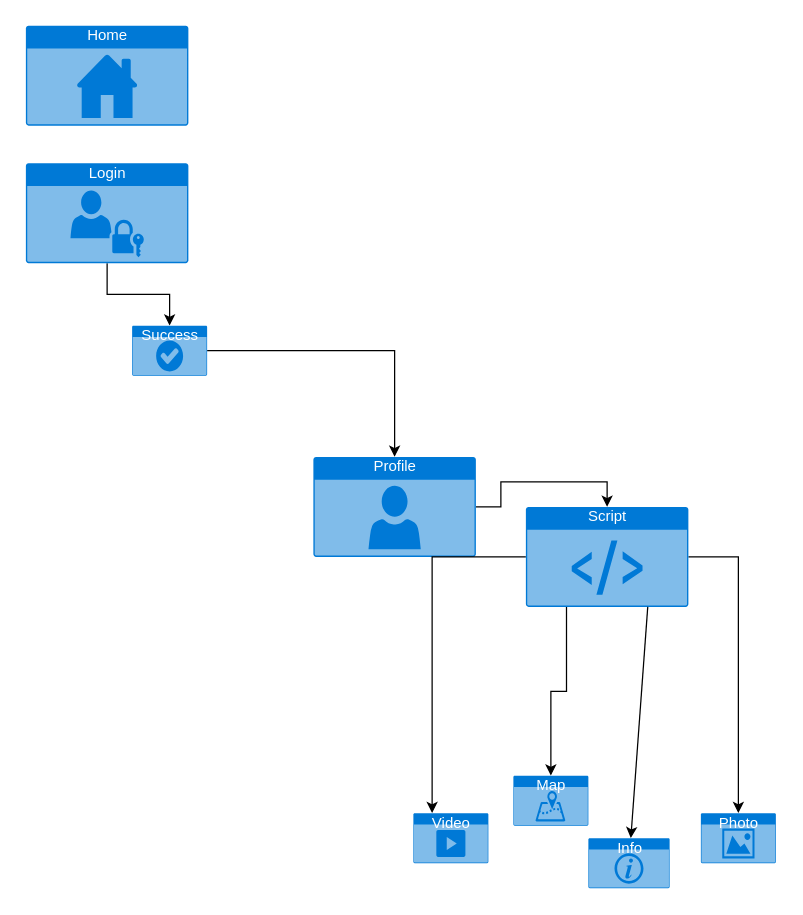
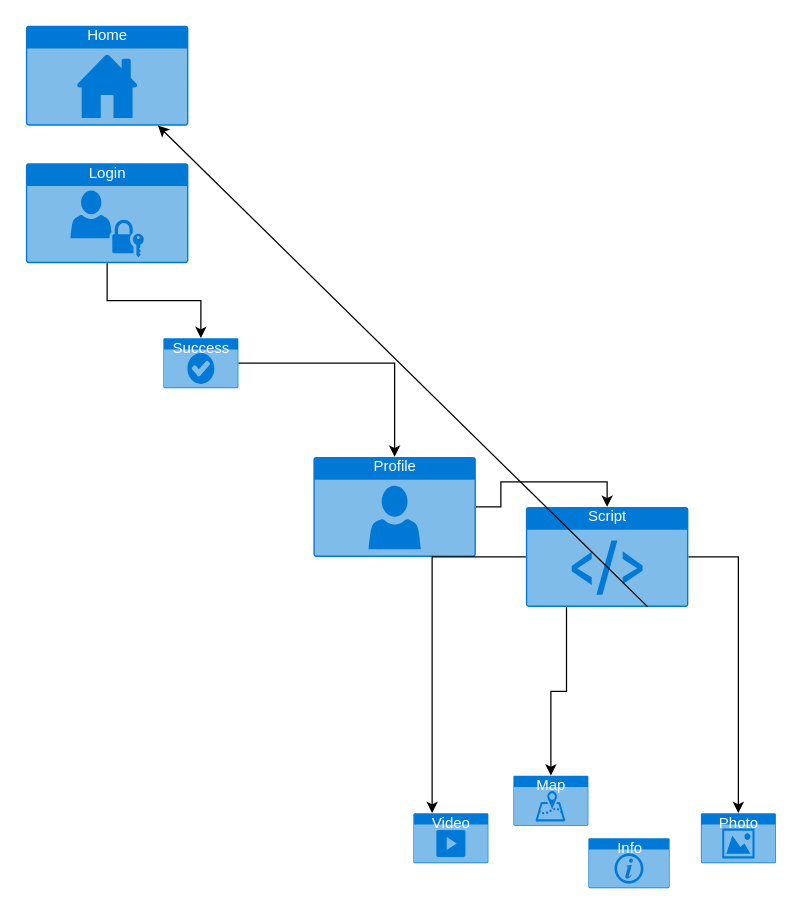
node "Success": moved (169, 351) -> (201, 363)
edge "Script" -> "Info": now "Script" -> "Home"
